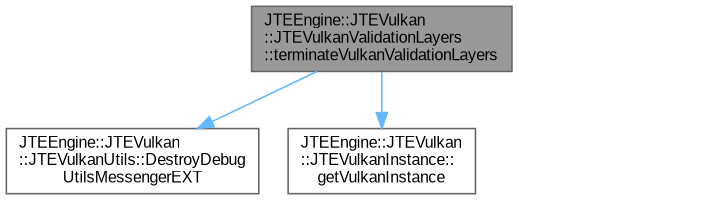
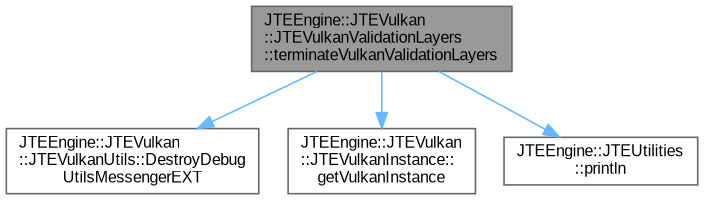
node "JTEEngine::JTEUtilities ::println": added
